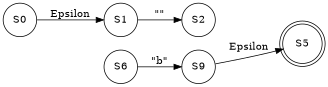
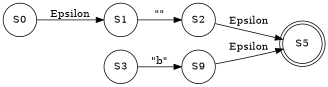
edge "S2" -> "S5": added, label "Epsilon"
node "S6": label "S6" -> "S3"
